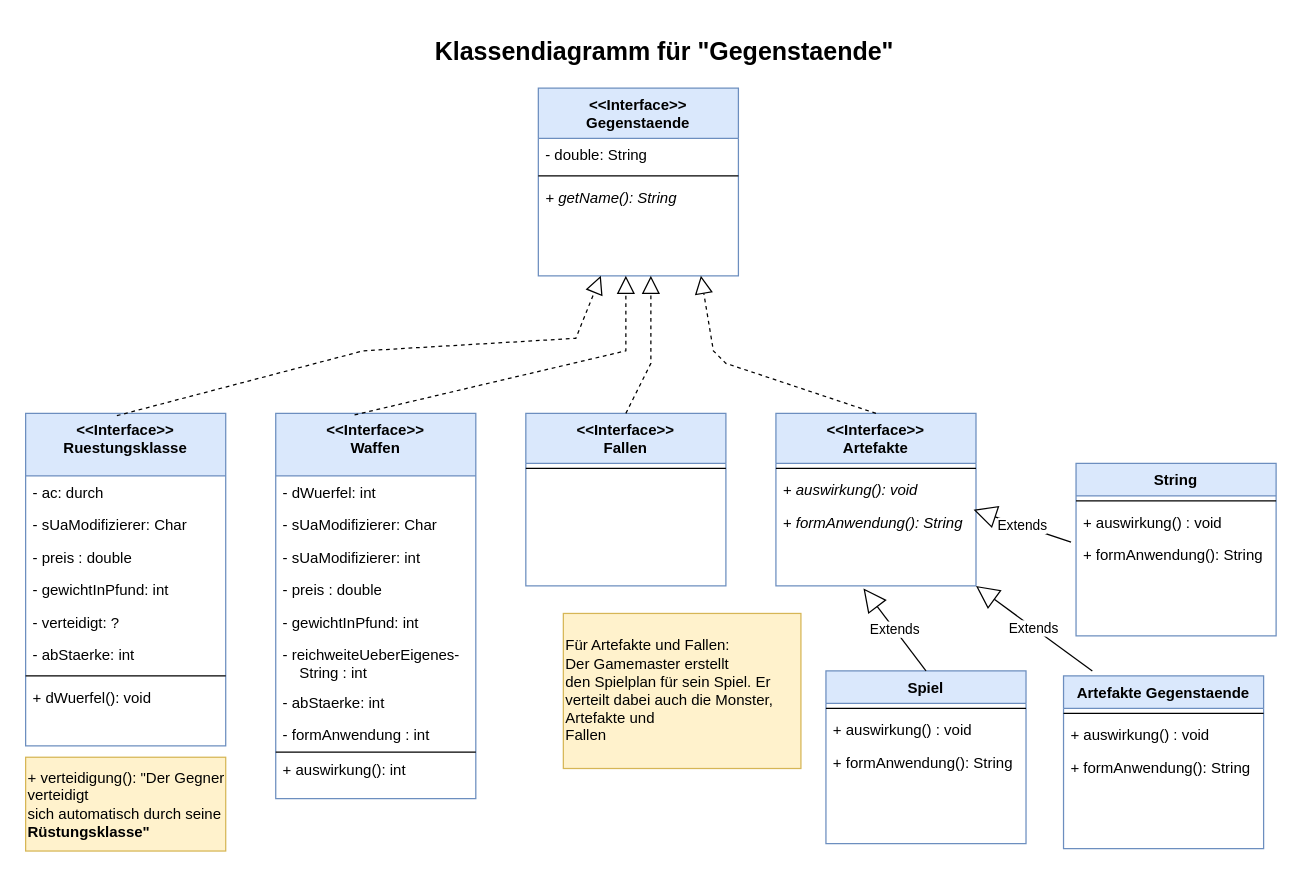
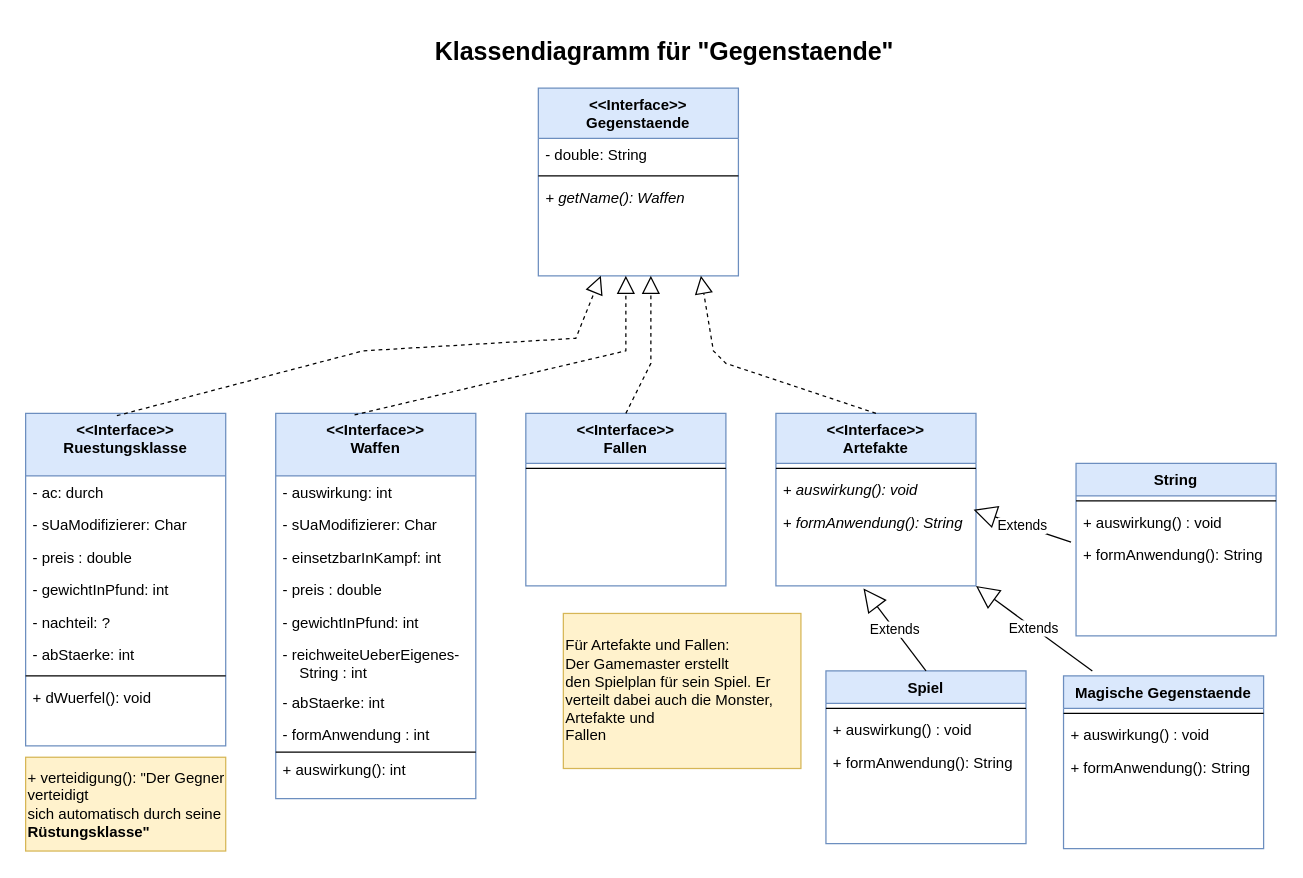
node "+ getName(): String": label "+ getName(): String" -> "+ getName(): Waffen"
node "- dWuerfel: int": label "- dWuerfel: int" -> "- auswirkung: int"
node "- sUaModifizierer: int": label "- sUaModifizierer: int" -> "- einsetzbarInKampf: int"
node "- verteidigt: ?": label "- verteidigt: ?" -> "- nachteil: ?"
node "Artefakte Gegenstaende": label "Artefakte Gegenstaende" -> "Magische Gegenstaende"
